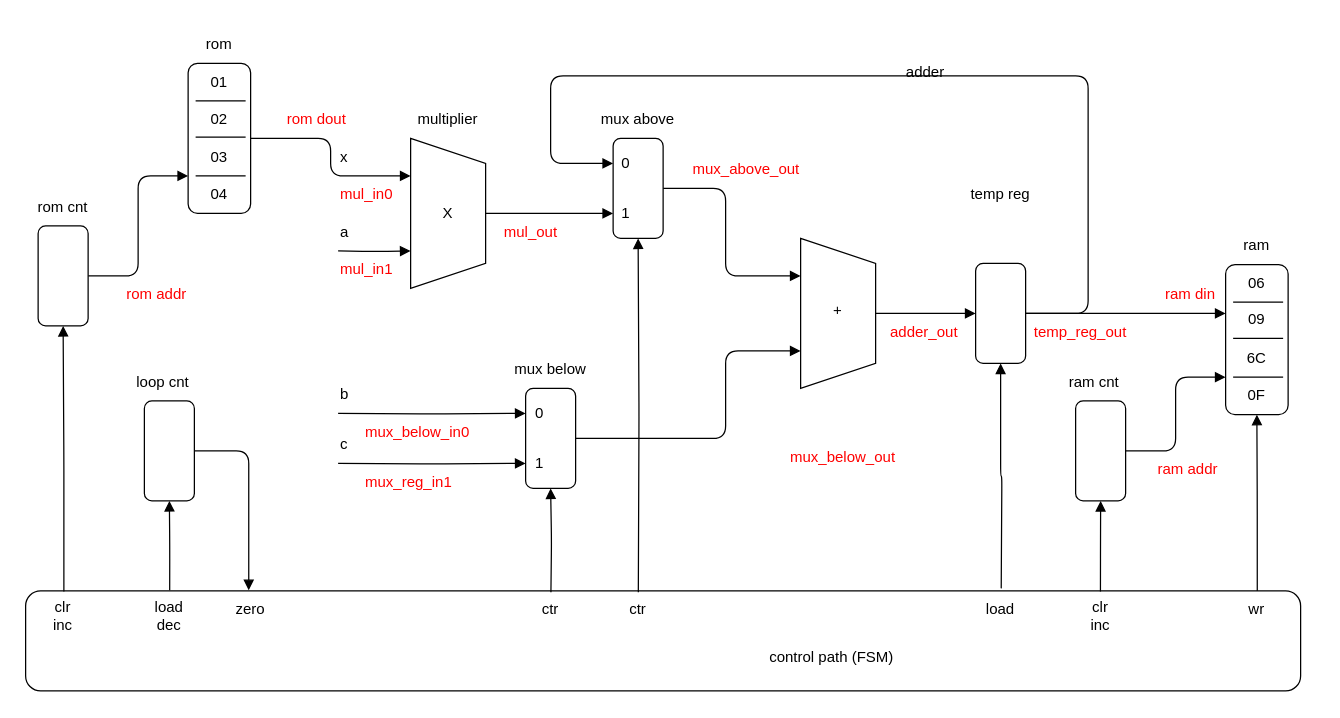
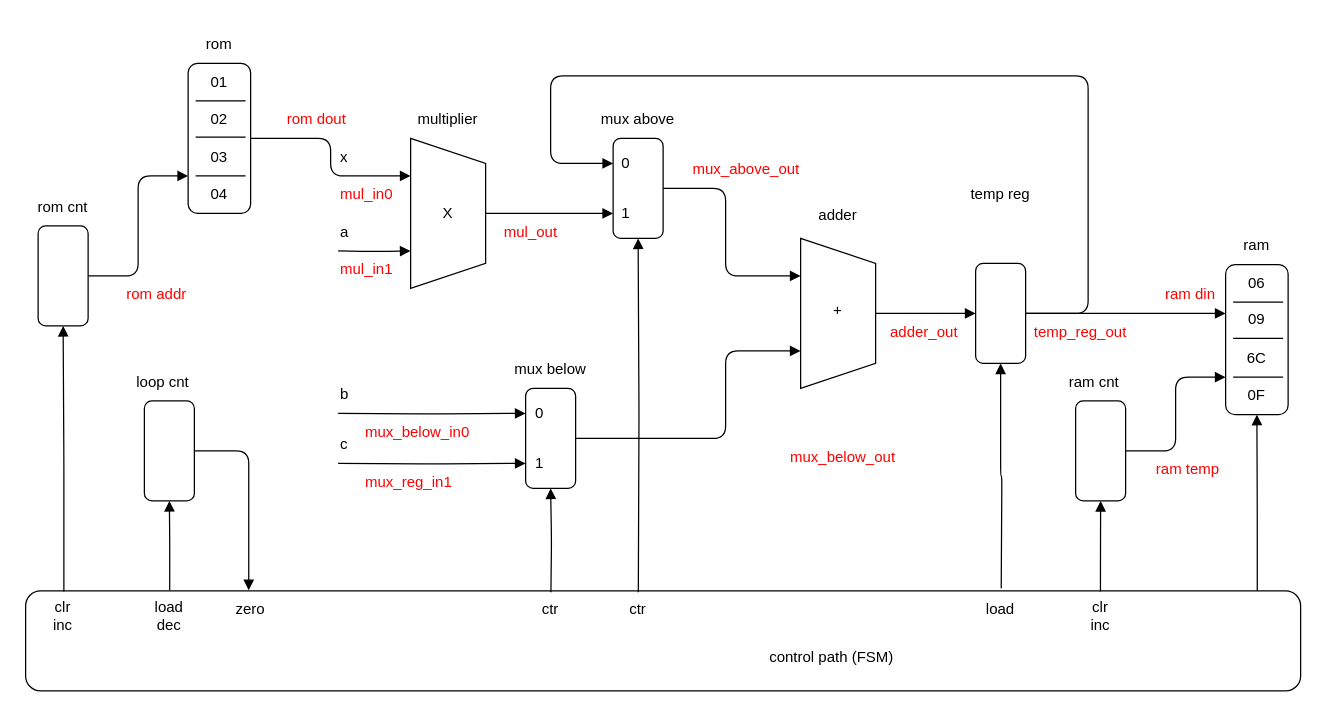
node "adder": moved (926, 72) -> (838, 216)
node "ram addr": label "ram addr" -> "ram temp"
node "wr": removed
